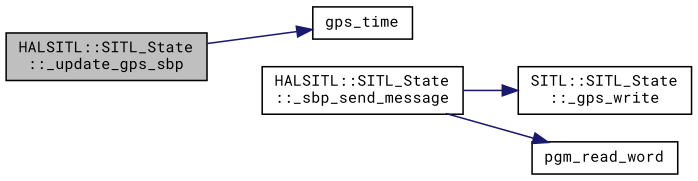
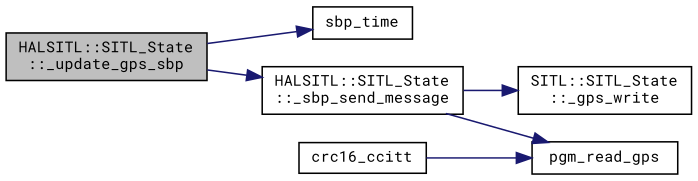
node "gps_time": label "gps_time" -> "sbp_time"
edge "HALSITL::SITL_State ::_update_gps_sbp" -> "HALSITL::SITL_State ::_sbp_send_message": added
node "crc16_ccitt": added
node "pgm_read_word": label "pgm_read_word" -> "pgm_read_gps"
